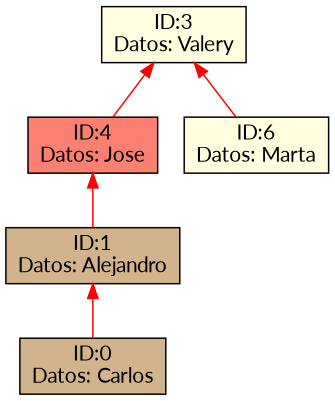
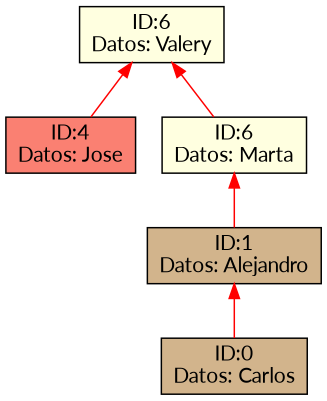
node "ID:3 Datos: Valery": label "ID:3 Datos: Valery" -> "ID:6 Datos: Valery"
edge "ID:1 Datos: Alejandro" -> "ID:4 Datos: Jose": now "ID:1 Datos: Alejandro" -> "ID:6 Datos: Marta"
